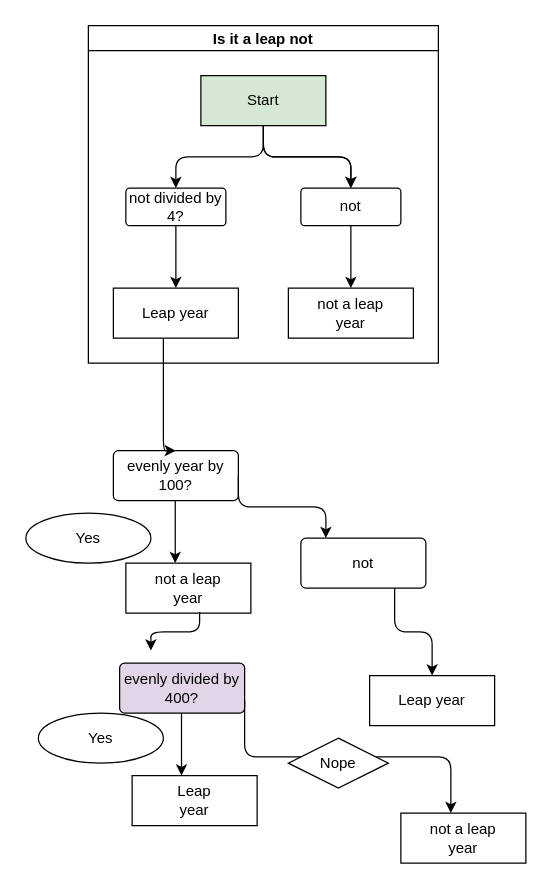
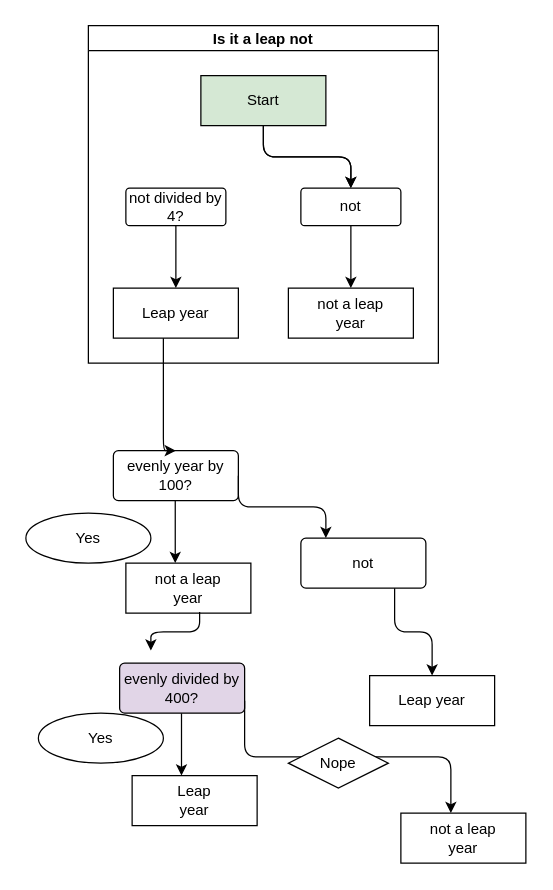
edge "Start" -> "not divided by 4?": removed
